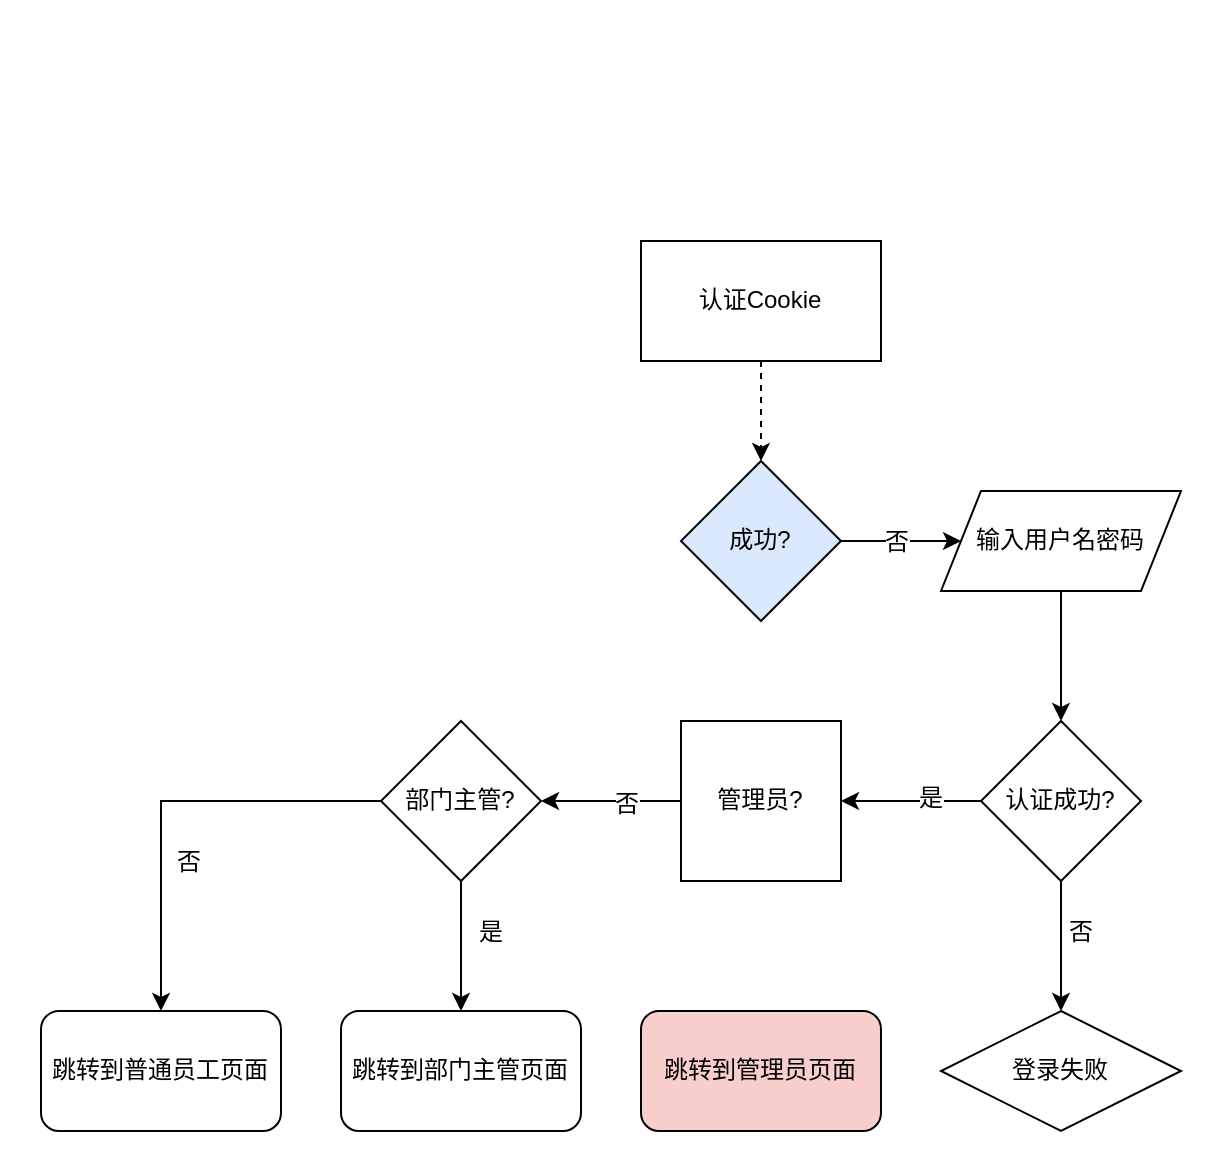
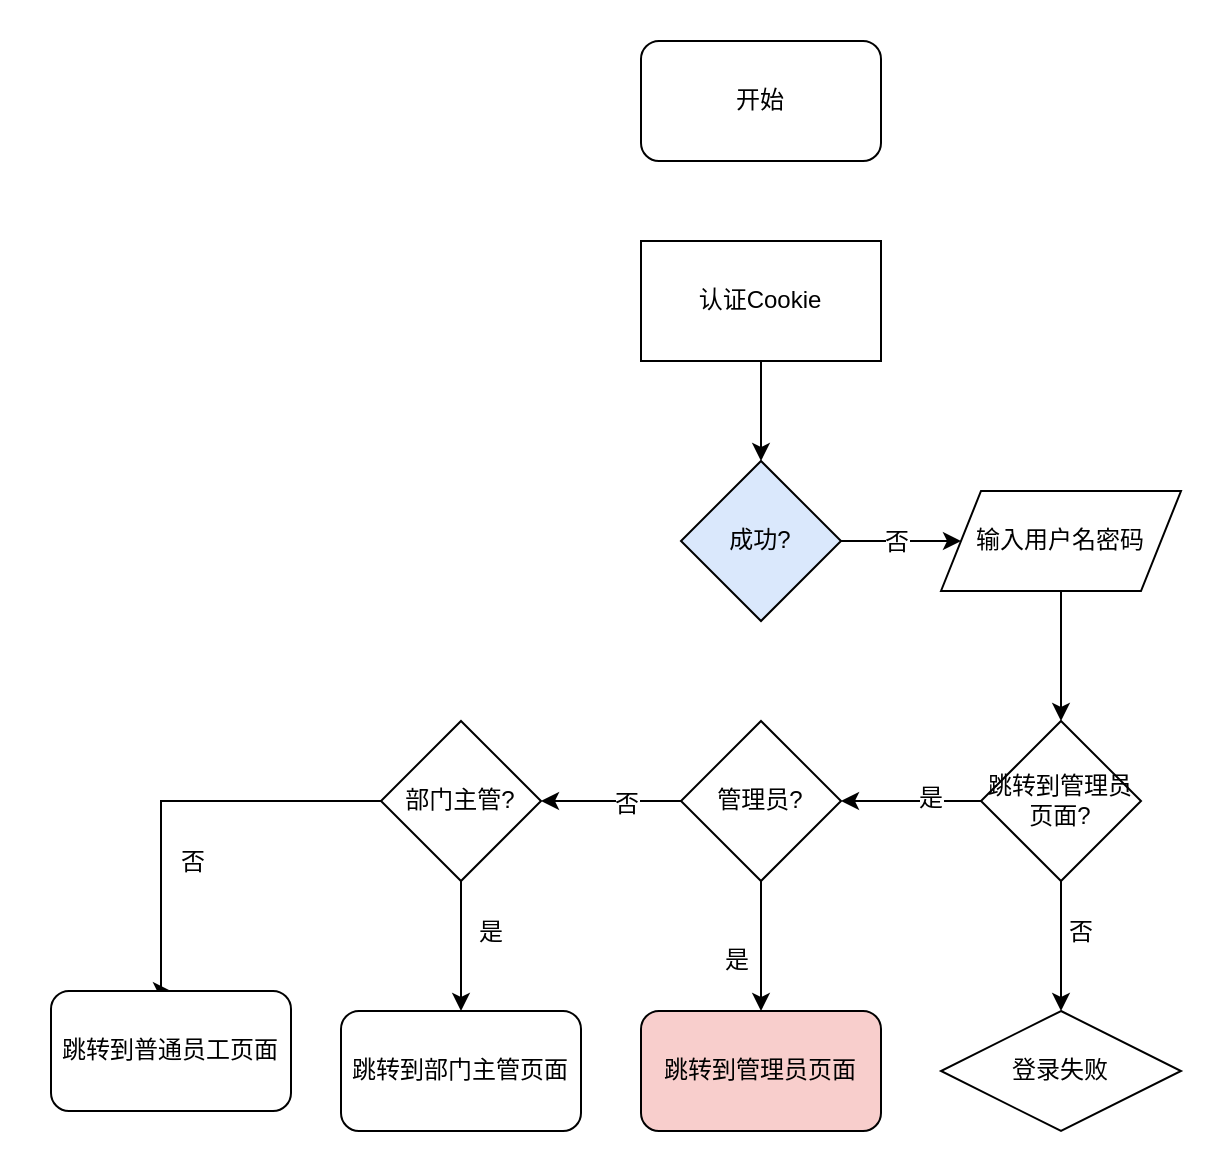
node "开始": added
edge "认证Cookie" -> "成功?": style dashed -> solid
node "管理员?": shape rectangle -> diamond
node "认证成功?": label "认证成功?" -> "跳转到管理员页面?"
edge "管理员?" -> "跳转到管理员页面": added, label "是"
node "跳转到普通员工页面": moved (161, 1071) -> (171, 1051)
